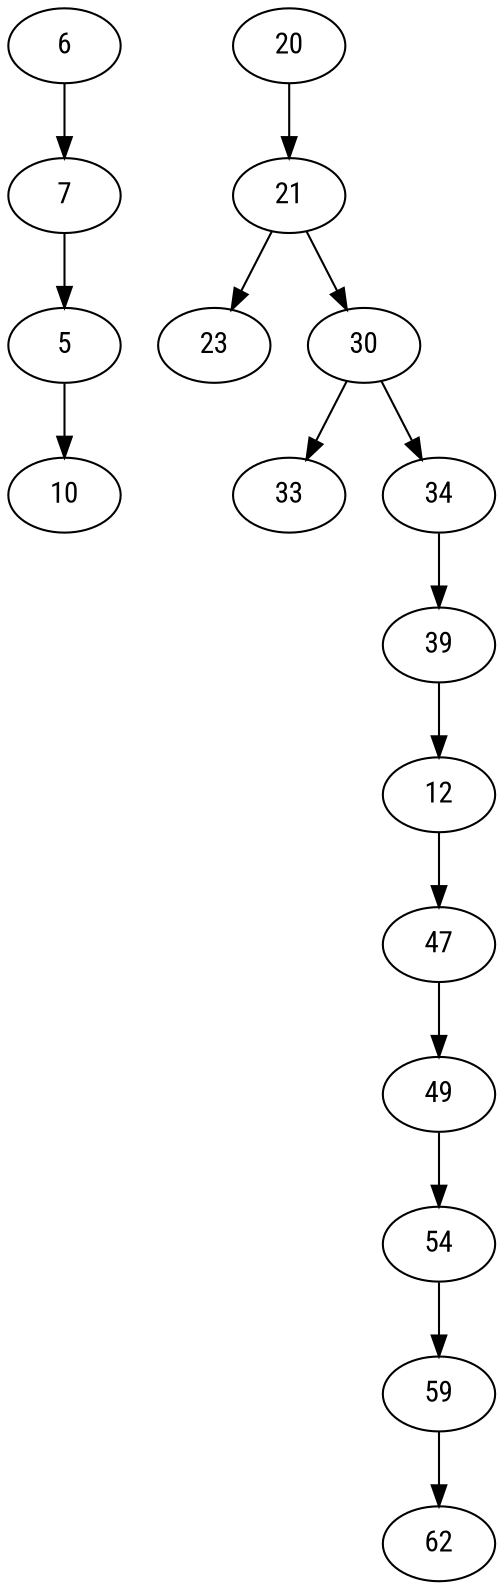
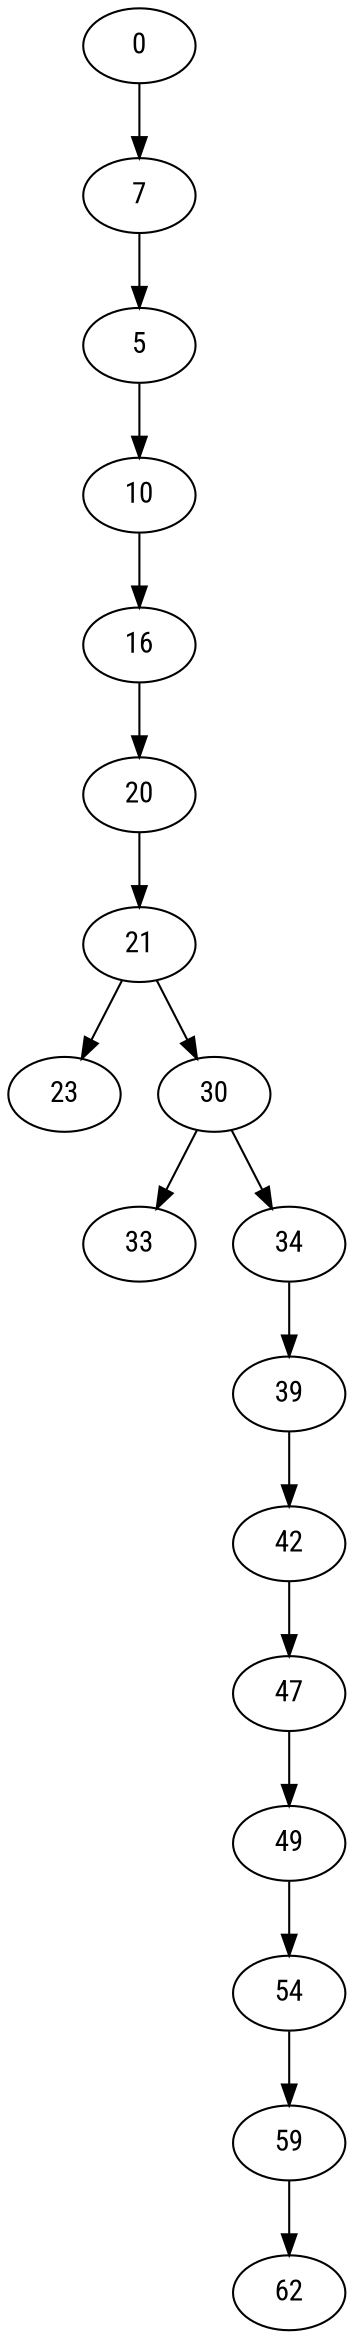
node "6": label "6" -> "0"
node "16": added
node "12": label "12" -> "42"
